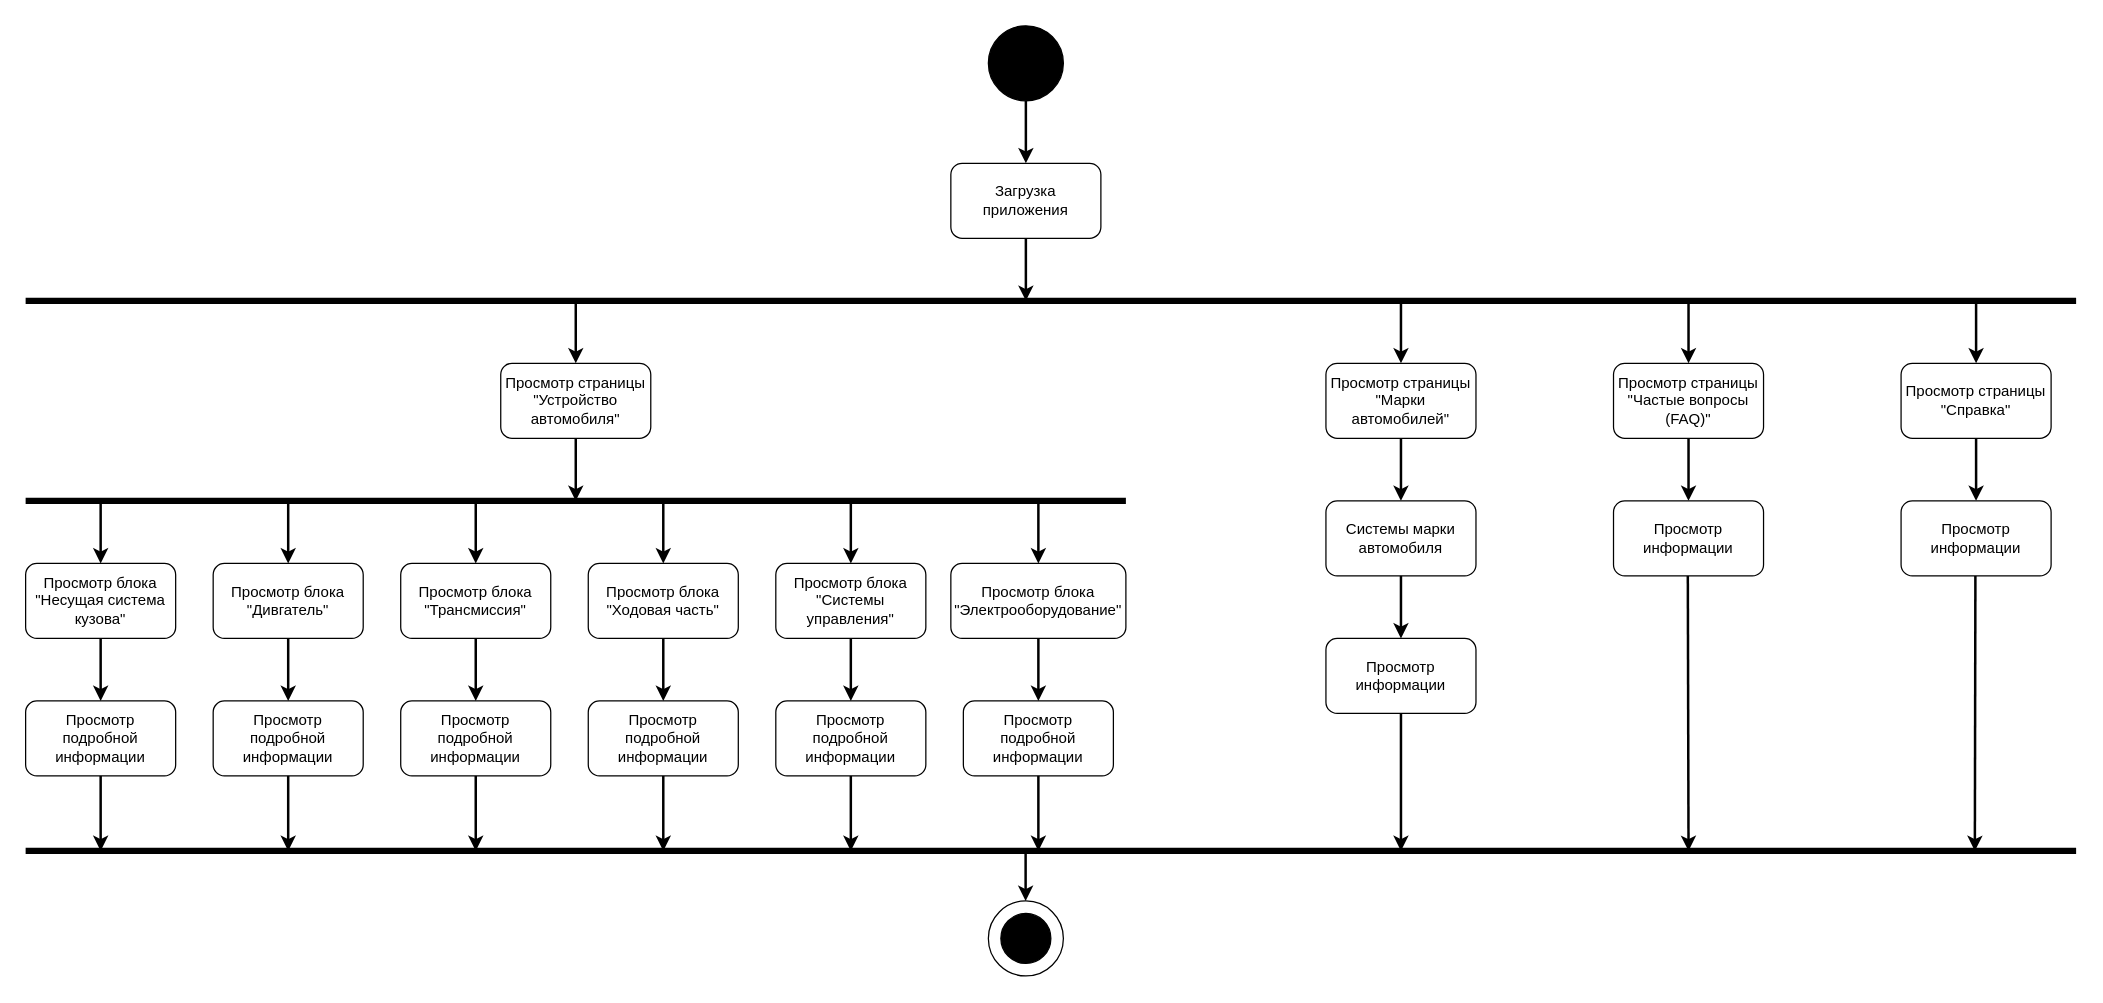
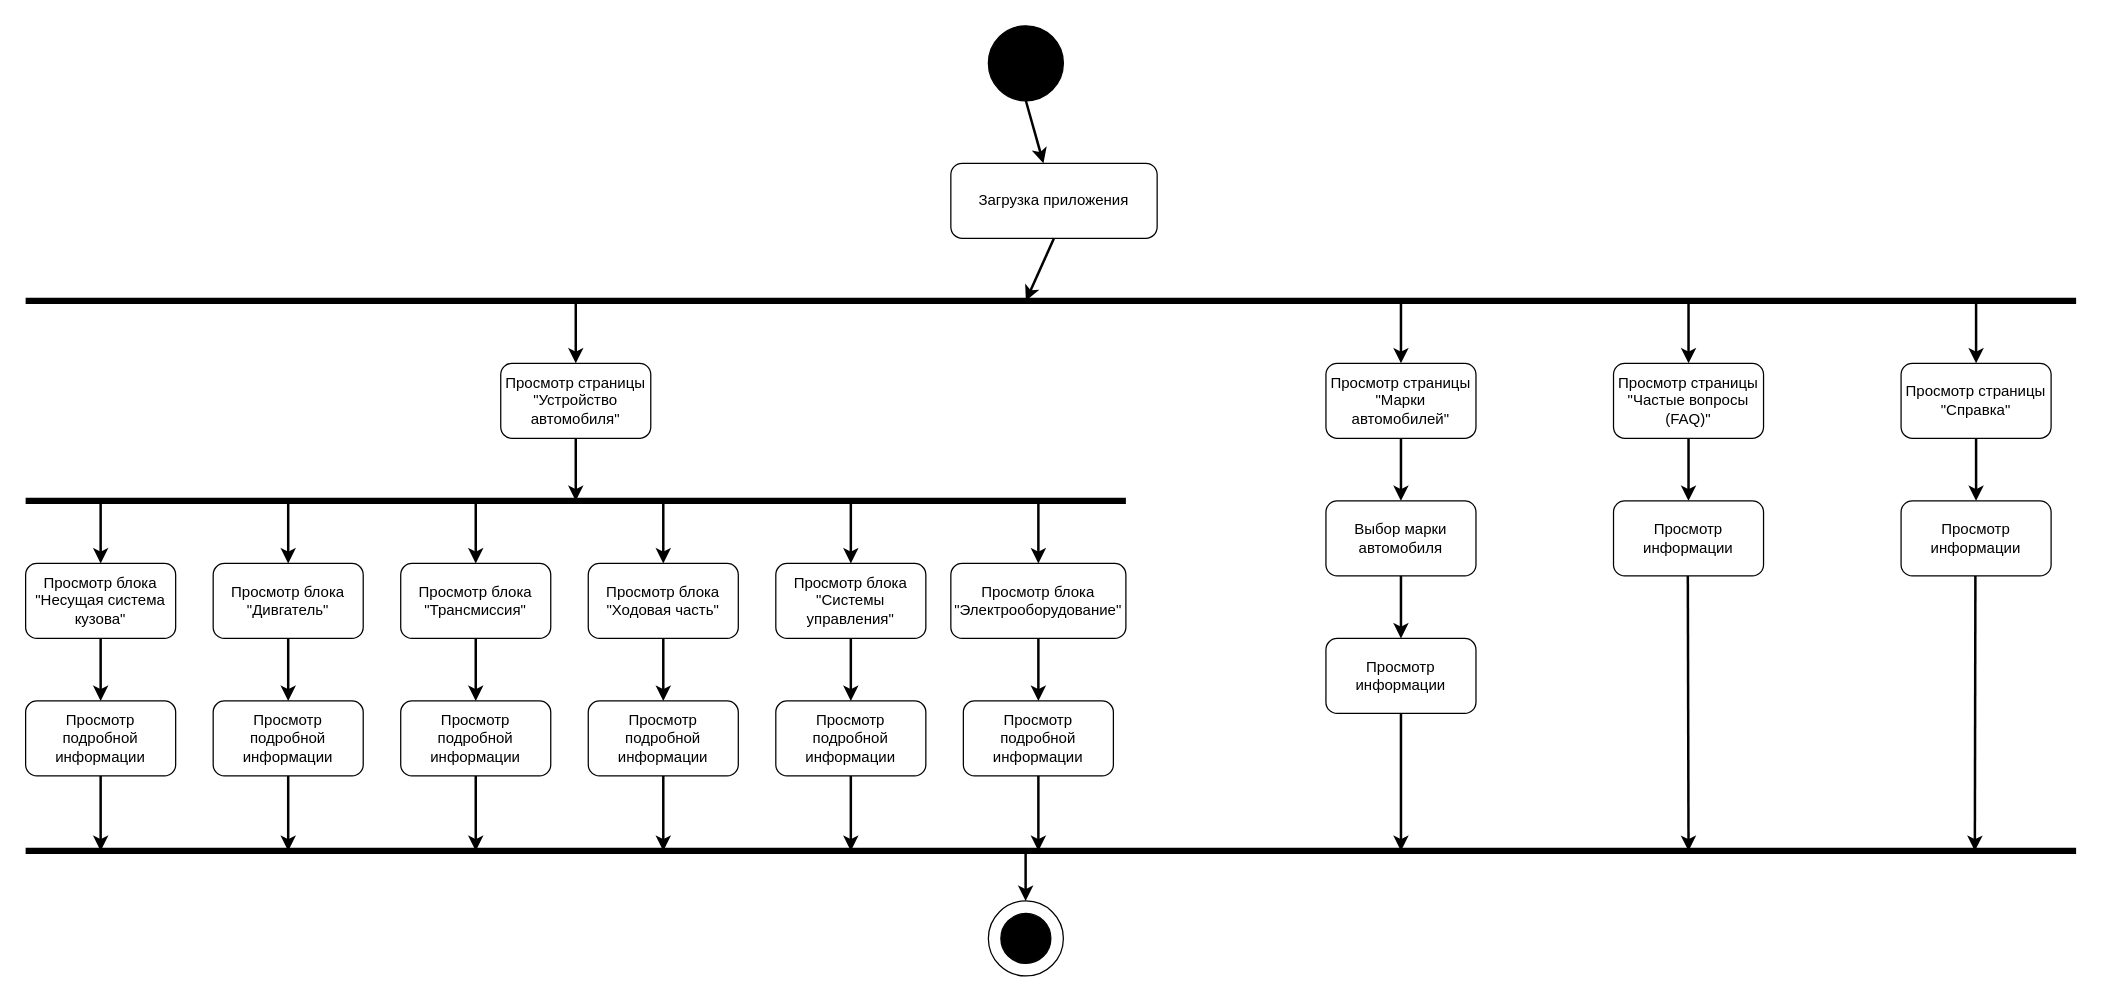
node "Загрузка приложения": size 150x75 -> 206x75
node "Системы марки автомобиля": label "Системы марки автомобиля" -> "Выбор марки автомобиля"
